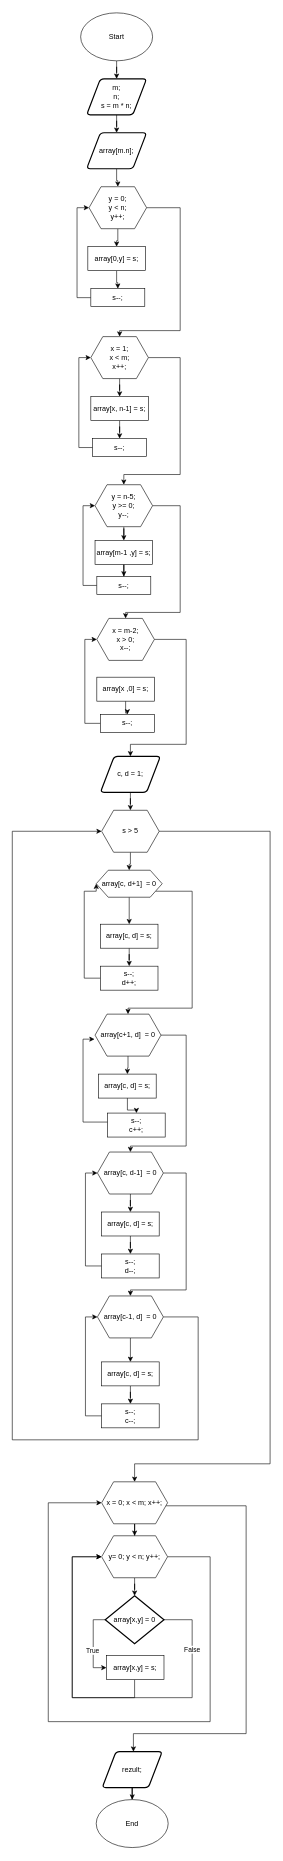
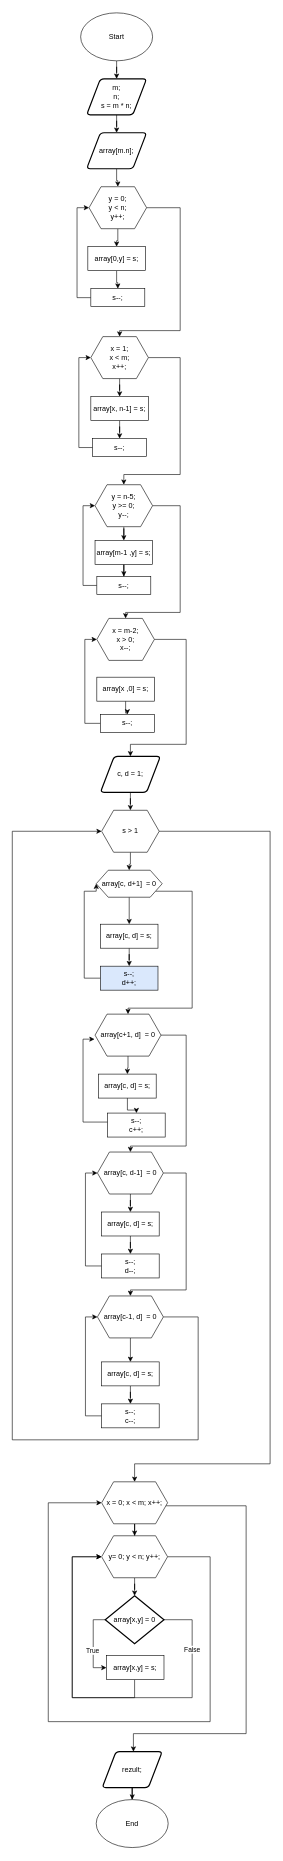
node "s > 5": label "s > 5" -> "s > 1"
node "s--; d++;": fillcolor #ffffff -> #dae8fc
